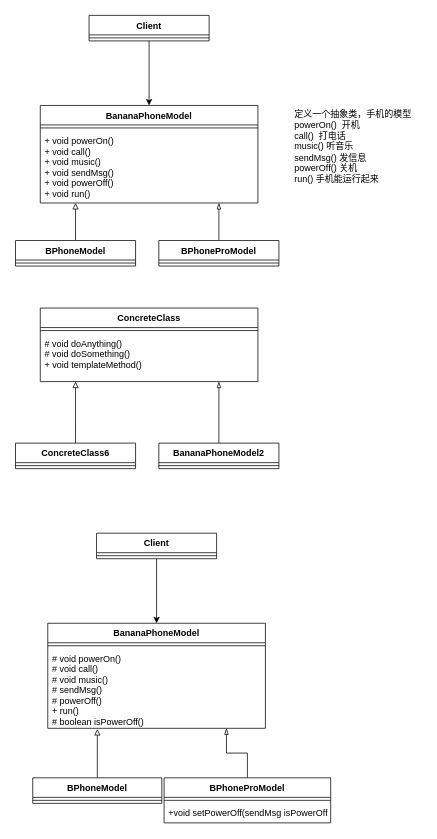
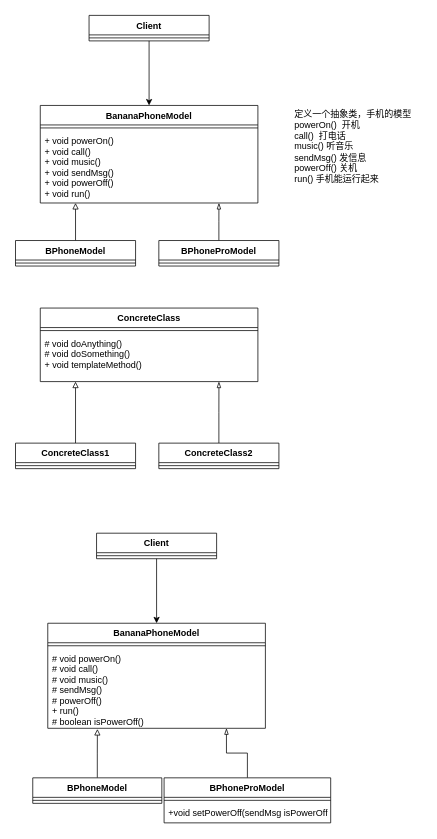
node "ConcreteClass6": label "ConcreteClass6" -> "ConcreteClass1"
node "BananaPhoneModel2": label "BananaPhoneModel2" -> "ConcreteClass2"
